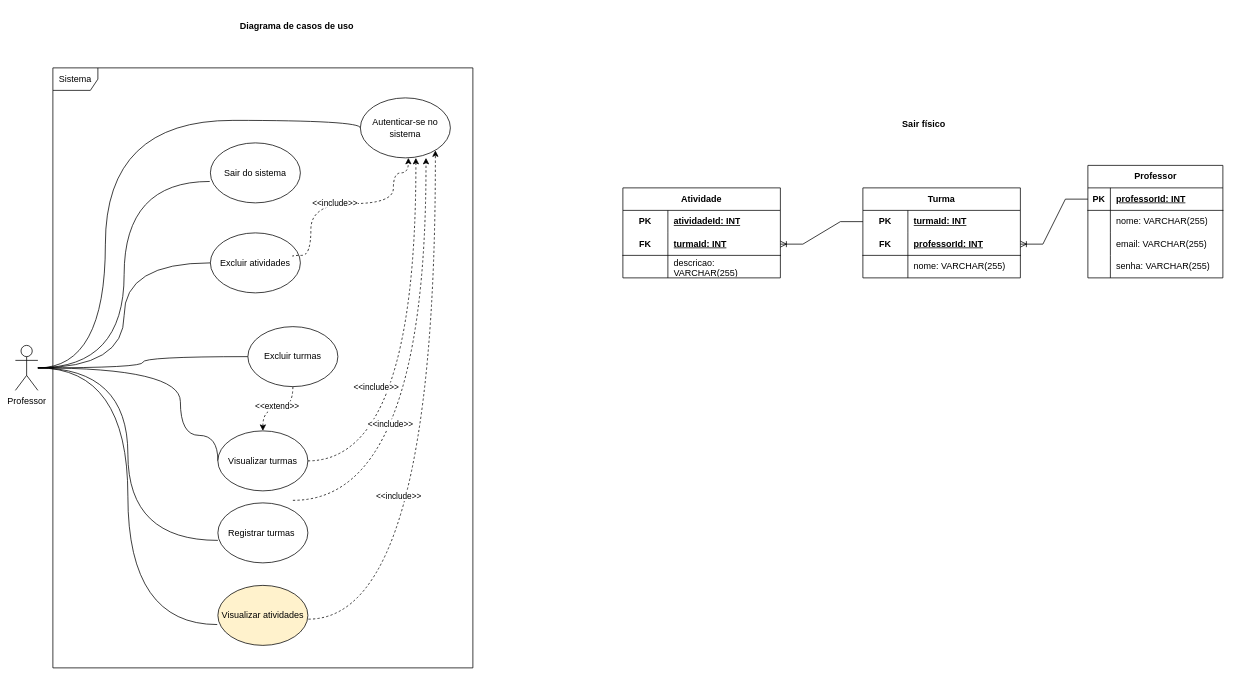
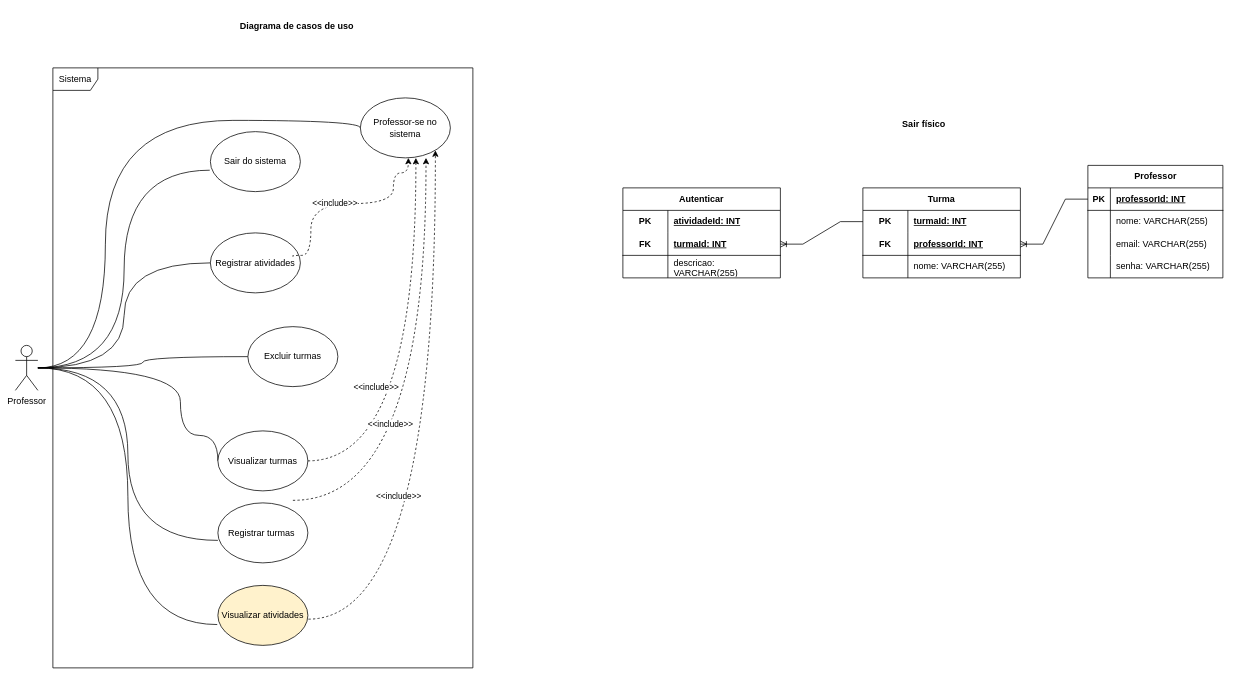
node "Autenticar-se no sistema": label "Autenticar-se no sistema" -> "Professor-se no sistema"
node "Sair do sistema": moved (255, 173) -> (255, 162)
node "Atividade": label "Atividade" -> "Autenticar"
node "Excluir atividades": label "Excluir atividades" -> "Registrar atividades"
edge "Excluir turmas" -> "Visualizar turmas": removed, label "<<extend>>"
